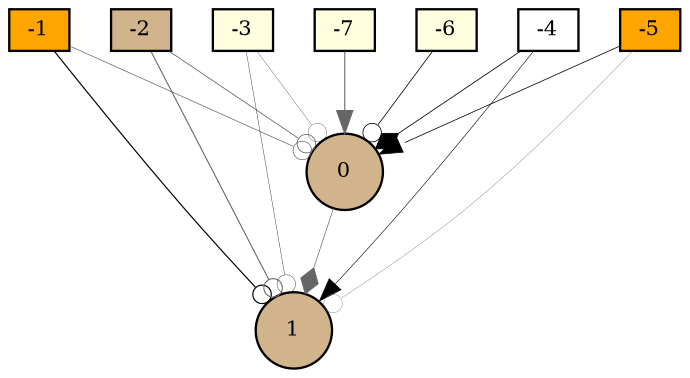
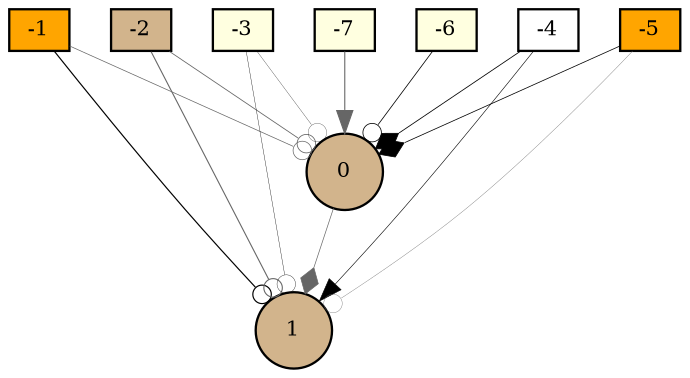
edge "-5" -> "0": arrowhead normal -> diamond
